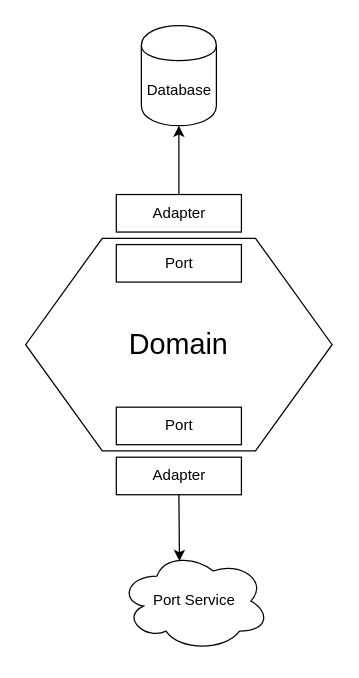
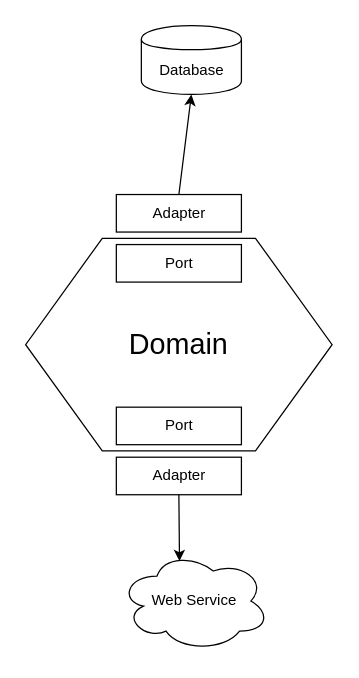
node "Database": size 75x100 -> 100x69
node "Port Service": label "Port Service" -> "Web Service"
